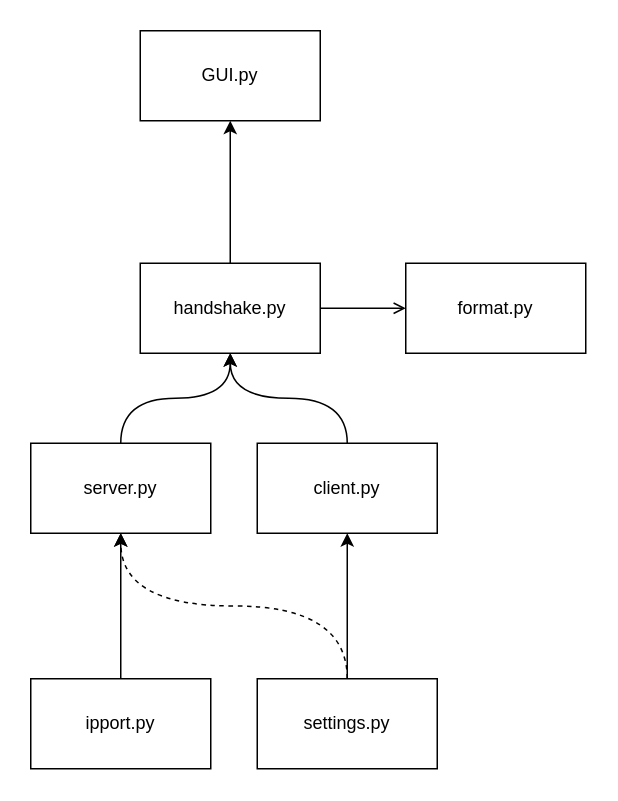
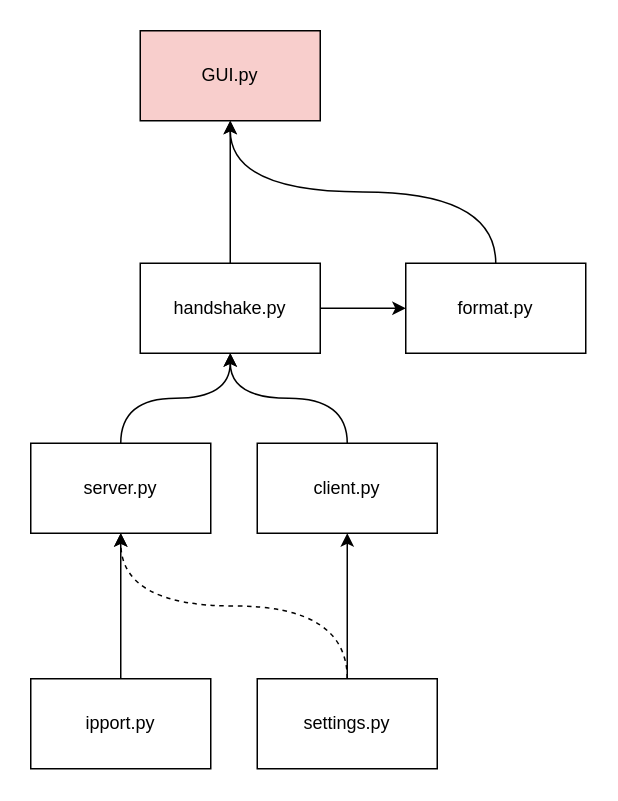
node "GUI.py": fillcolor #ffffff -> #f8cecc
edge "format.py" -> "GUI.py": added
edge "handshake.py" -> "format.py": arrowhead open -> classic
